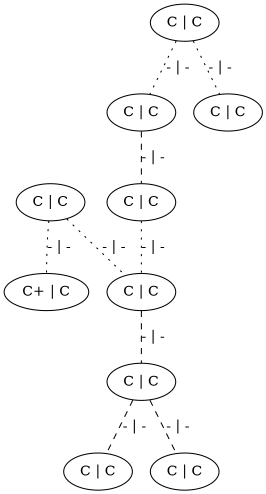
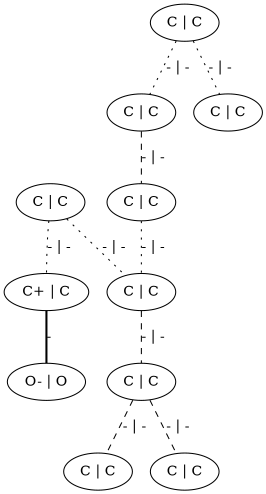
node "O- | O": added
